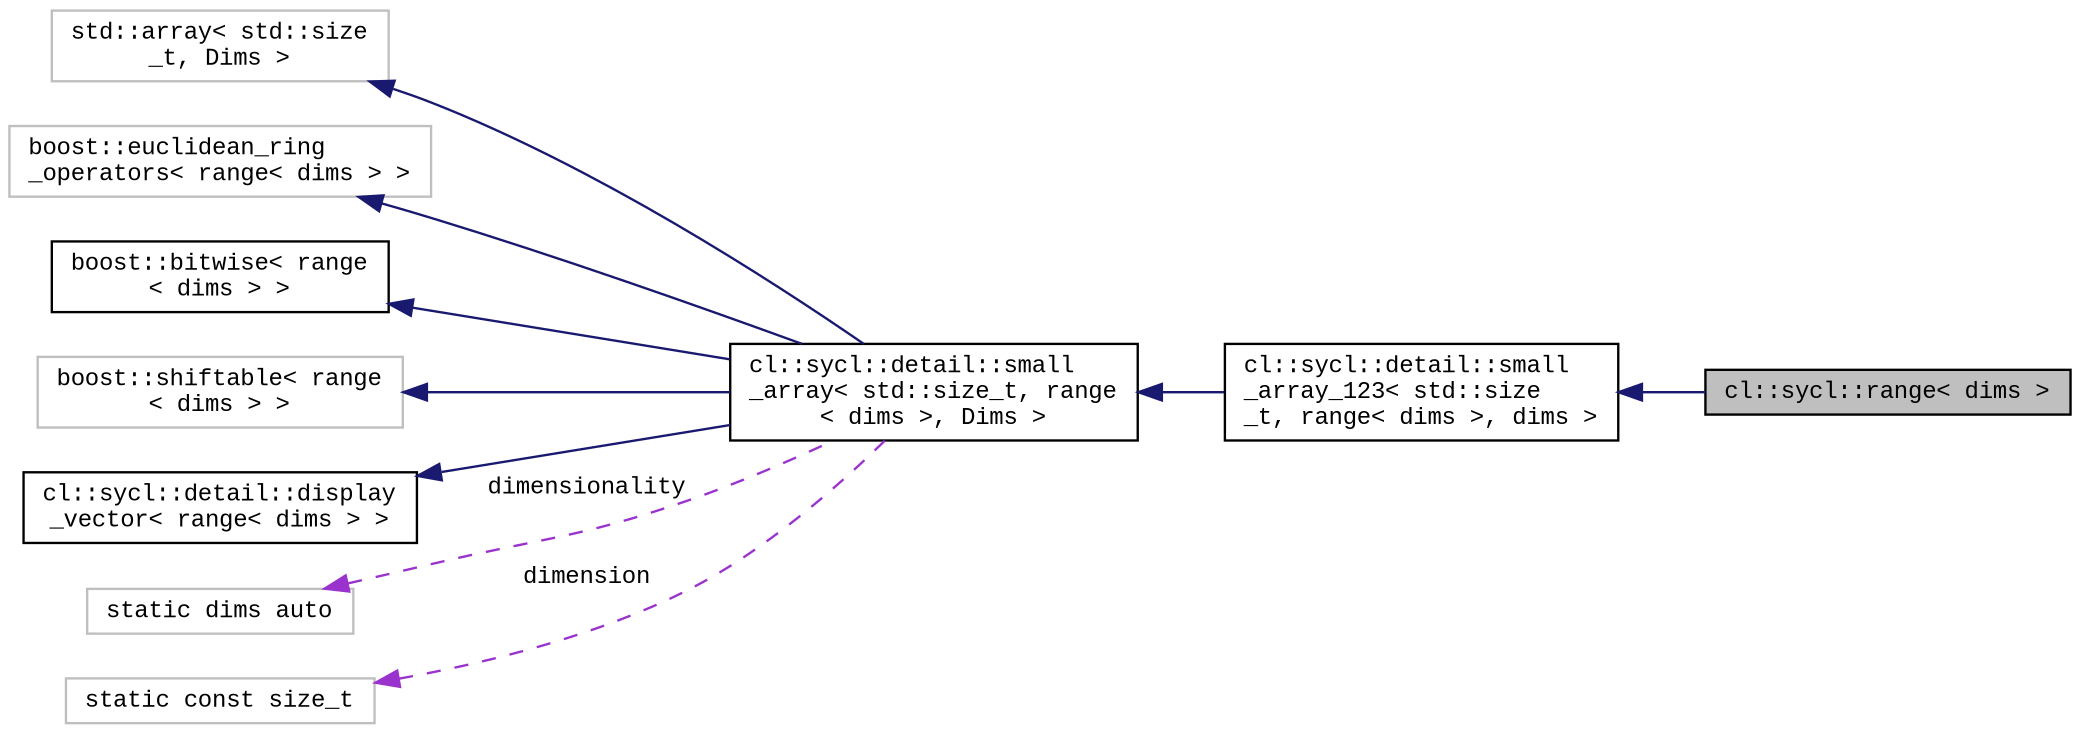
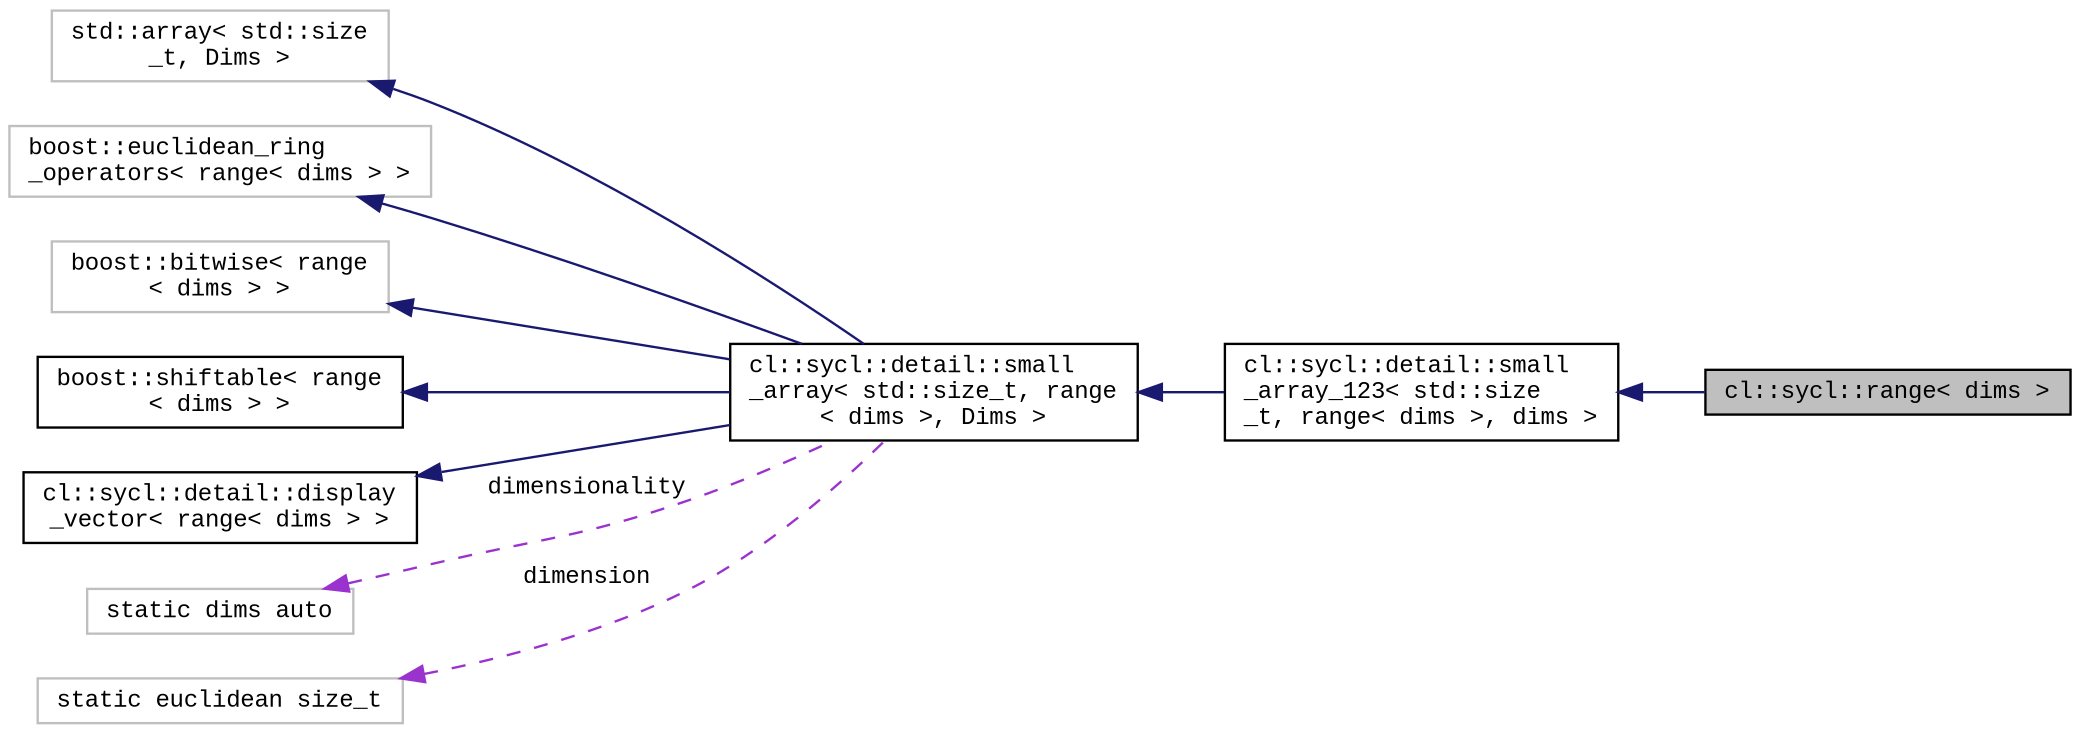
node "boost::bitwise< range < dims > >": color black -> grey75
node "boost::shiftable< range < dims > >": color grey75 -> black
node "static const size_t": label "static const size_t" -> "static euclidean size_t"
